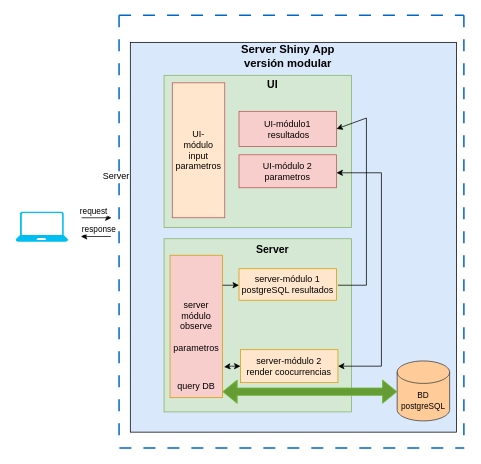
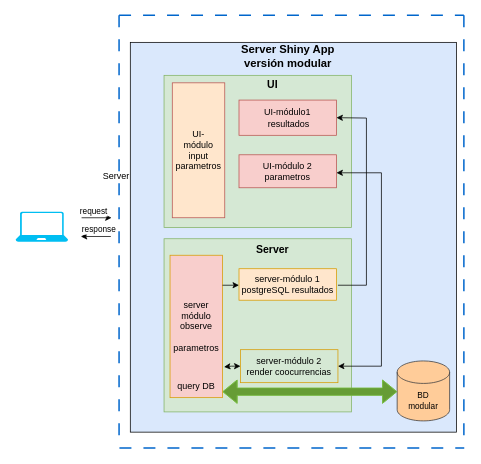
node "UI-módulo1 resultados": moved (288, 129) -> (288, 118)
node "server-módulo 2 render coocurrencias": fillcolor #ffe6cc -> #d5e8d4
node "BD postgreSQL": label "BD postgreSQL" -> "BD modular"
